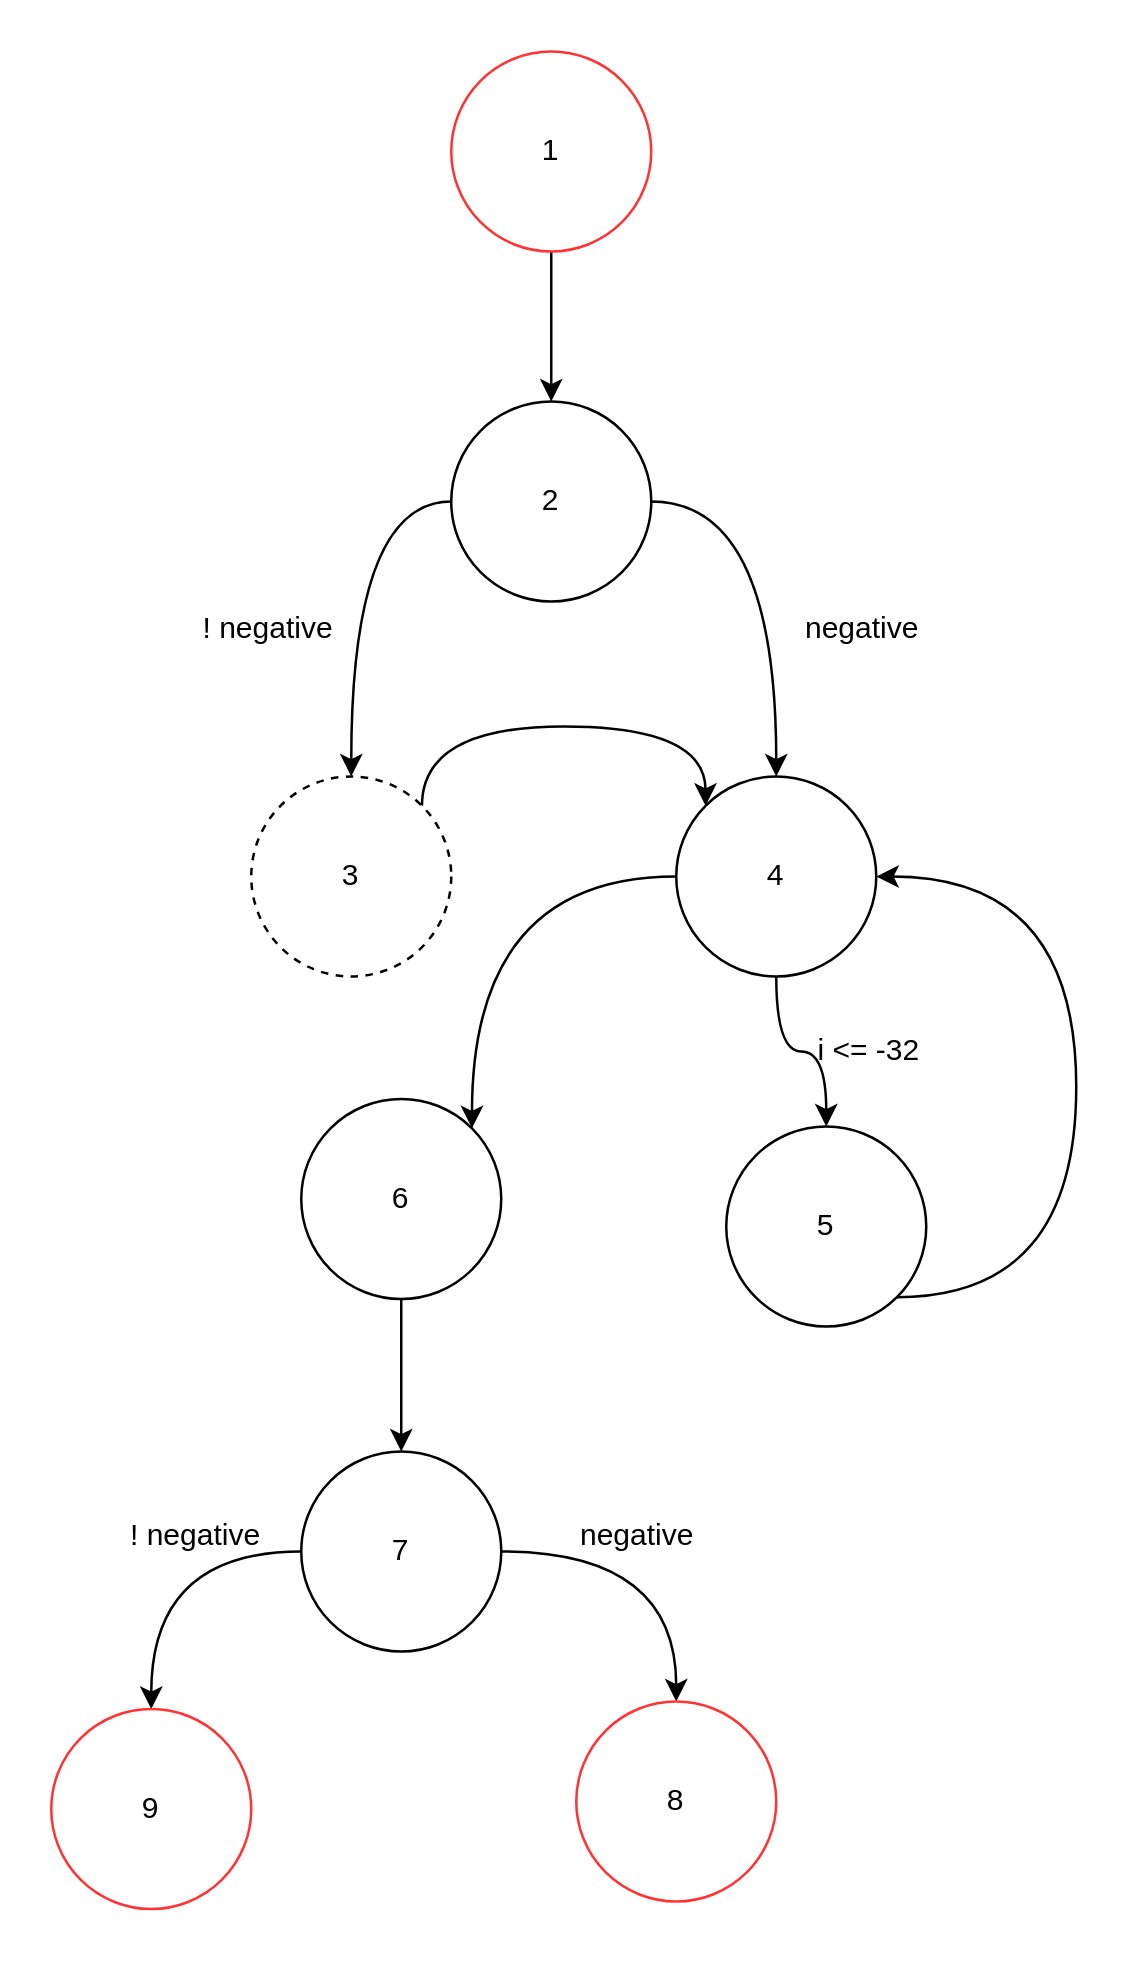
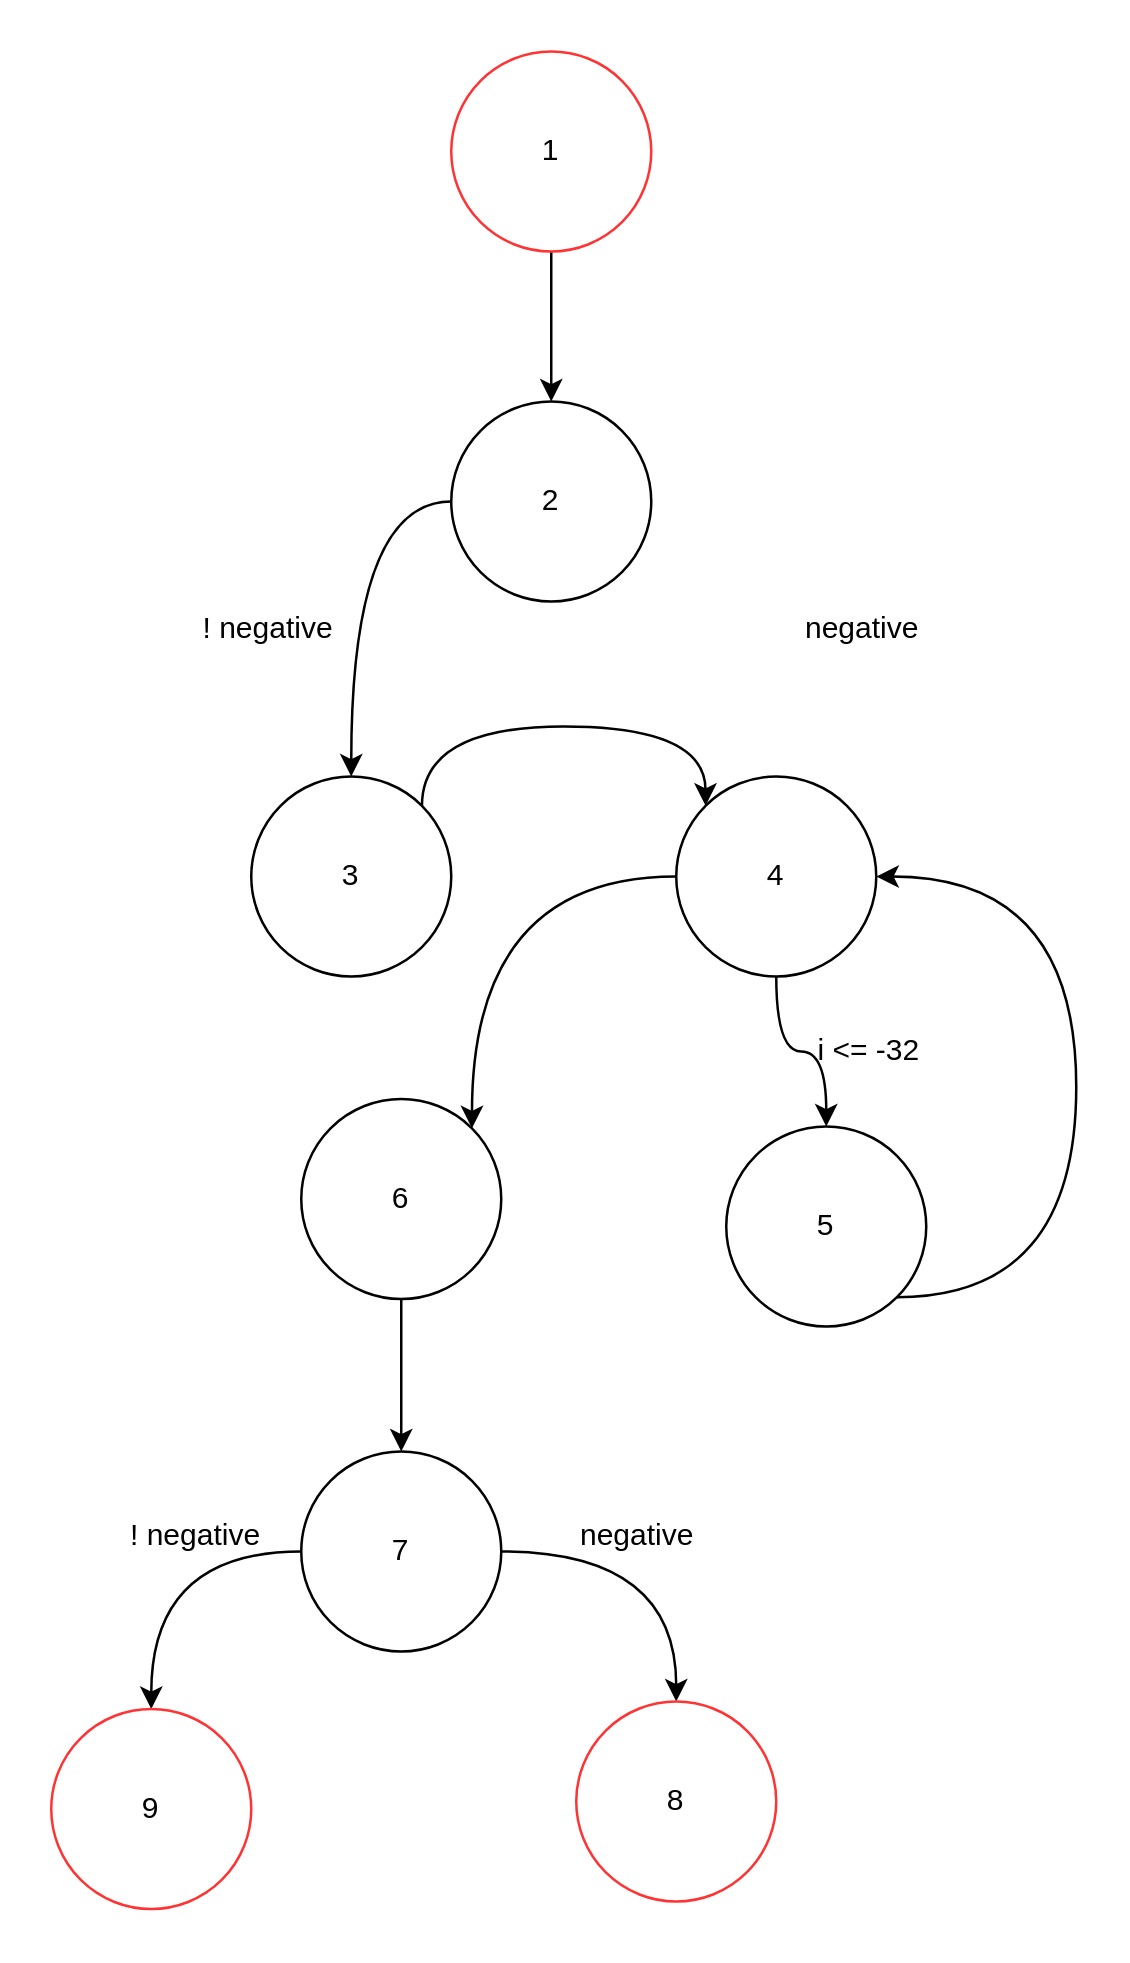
edge "2" -> "4": removed
node "3": style dashed -> solid
